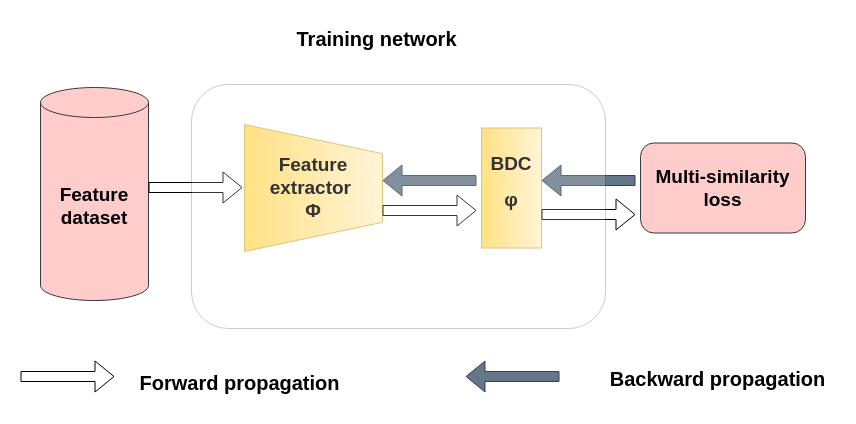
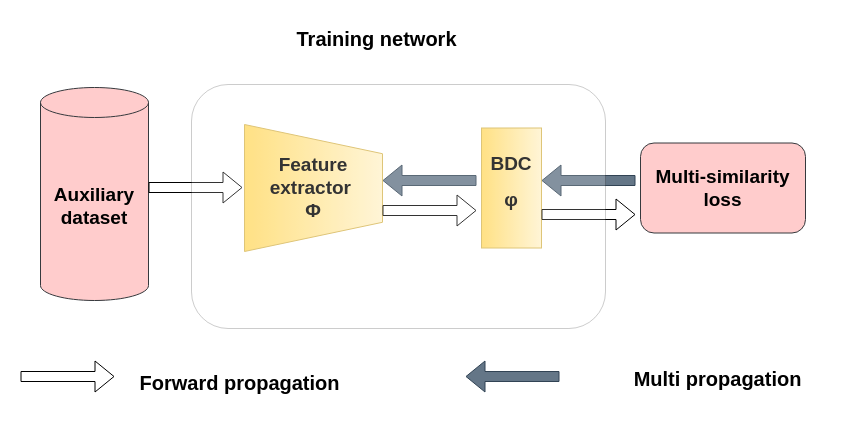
node "Feature dataset": label "Feature dataset" -> "Auxiliary dataset"
node "Backward propagation": label "Backward propagation" -> "Multi propagation"
